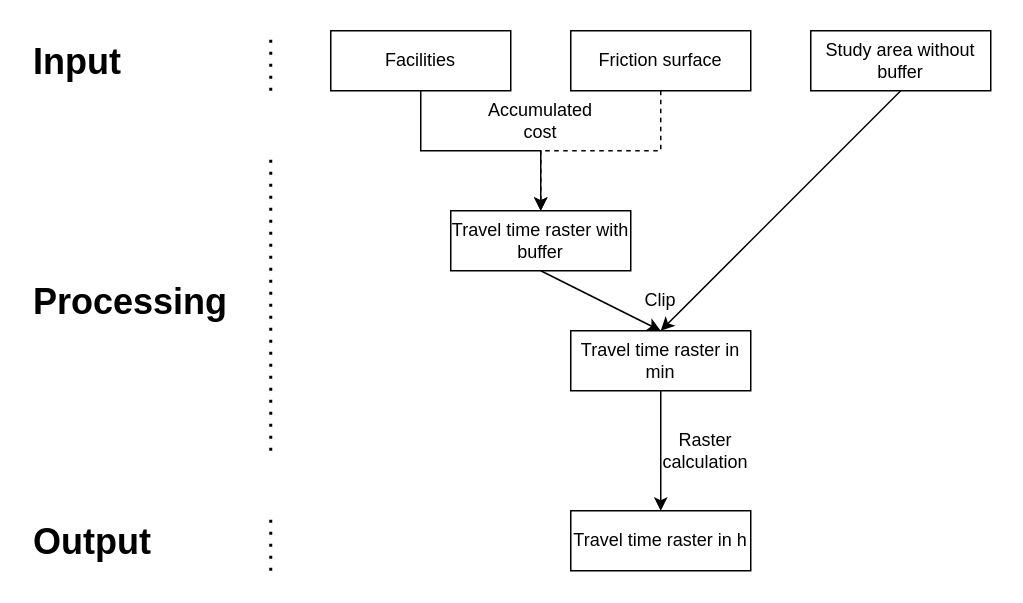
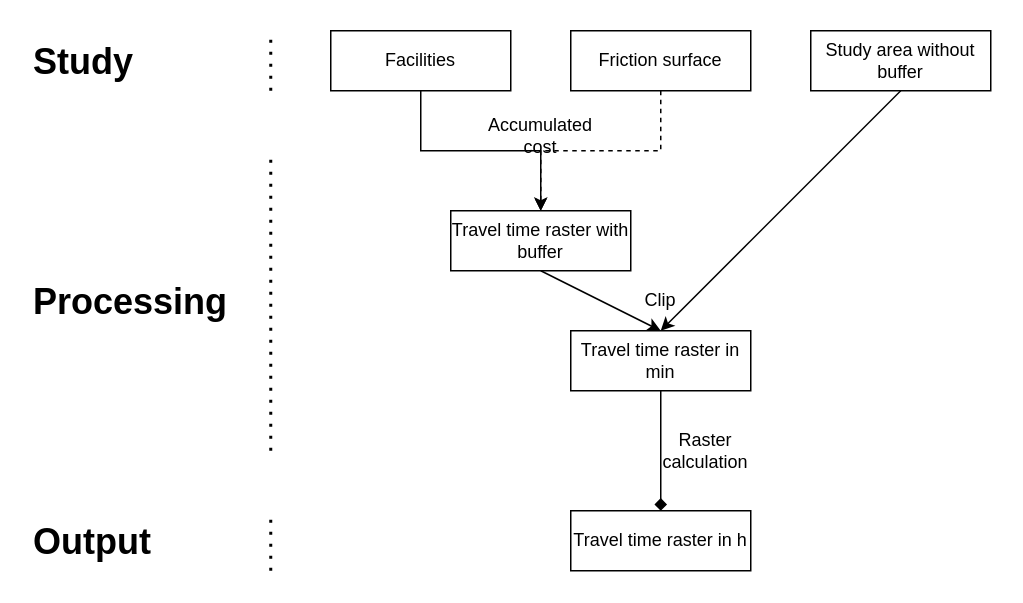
node "Input": label "Input" -> "Study"
node "Accumulated cost": moved (541, 121) -> (541, 136)
edge "Facilities" -> "Travel time raster with buffer": arrowhead classic -> open
edge "Travel time raster in min" -> "Travel time raster in h": arrowhead classic -> diamond
